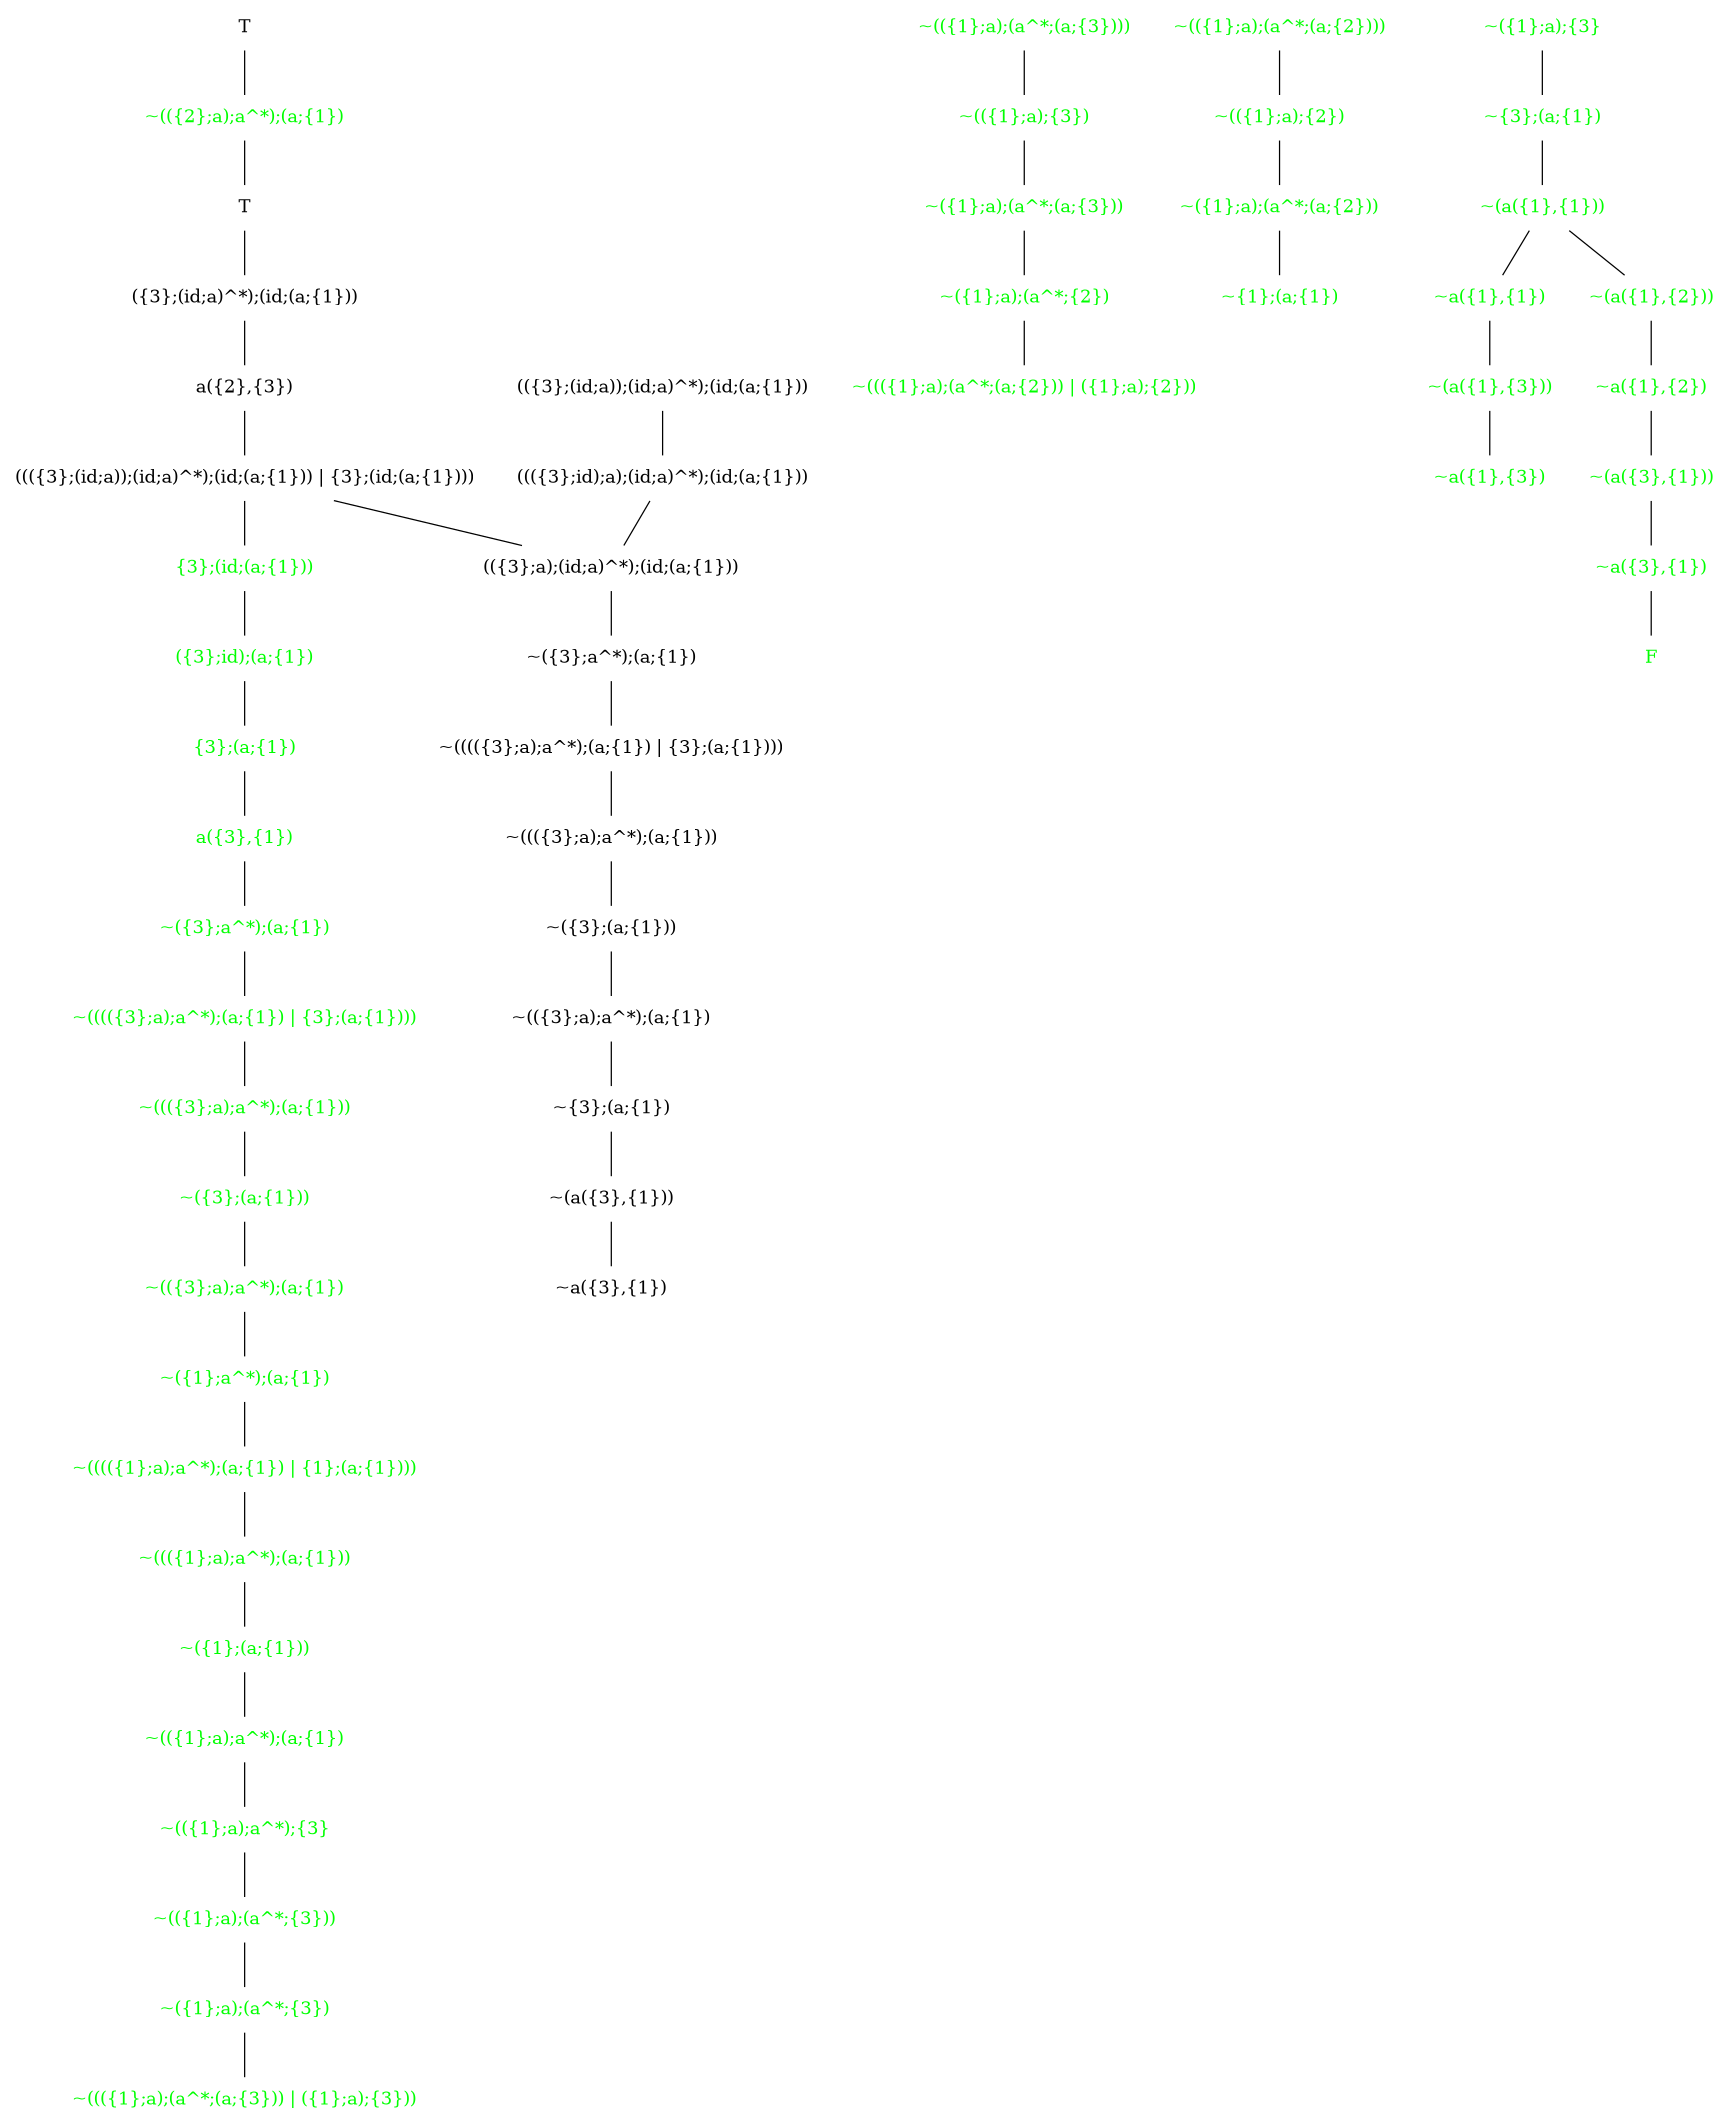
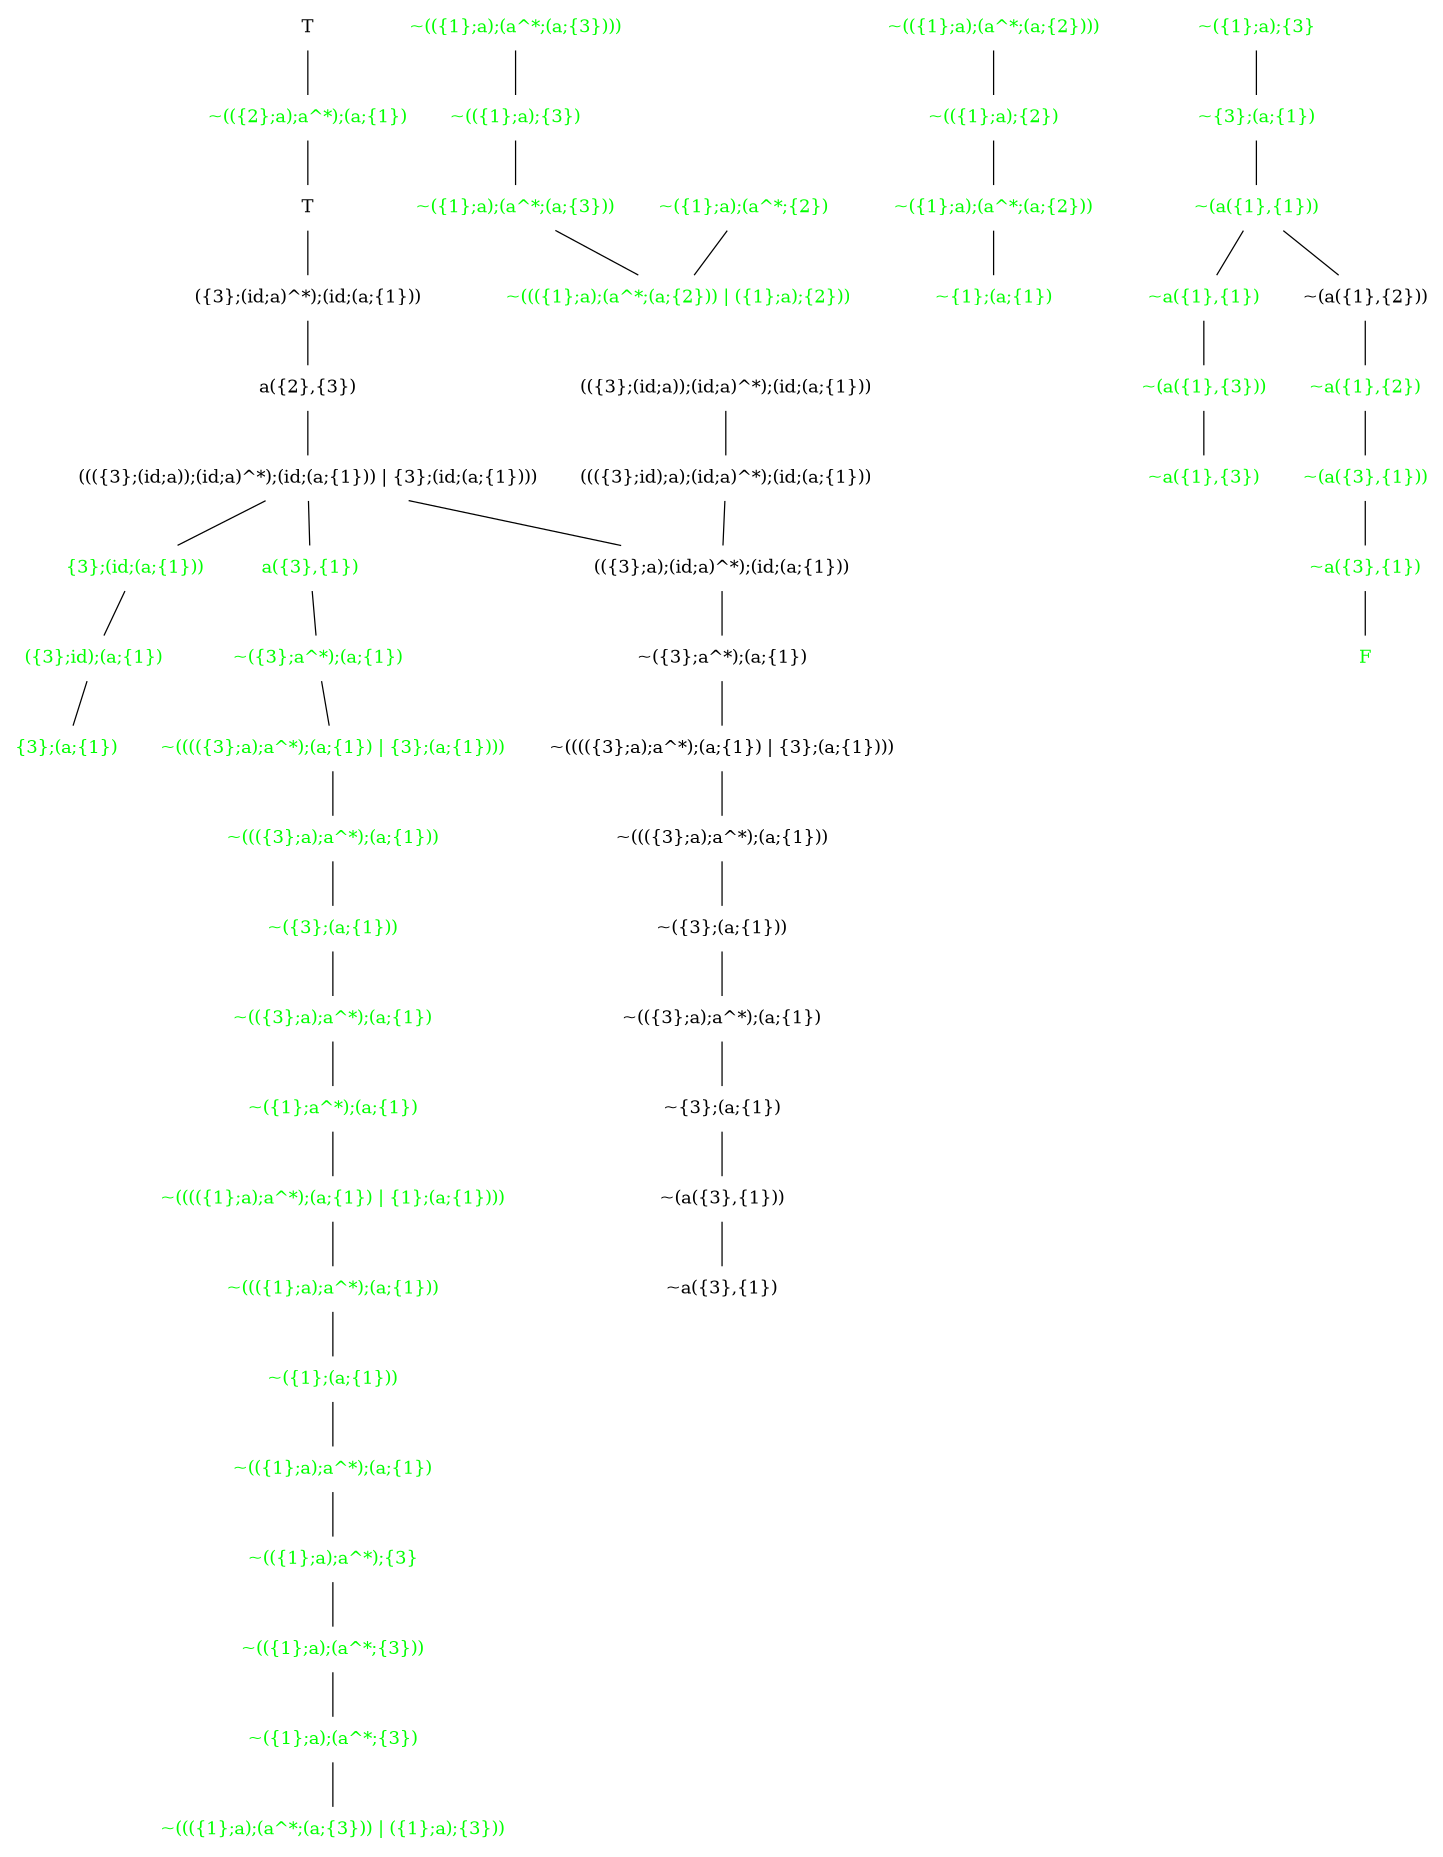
edge "~({1};a);(a^*;(a;{3}))" -- "~({1};a);(a^*;{2})": now "~({1};a);(a^*;(a;{3}))" -- "~((({1};a);(a^*;(a;{2})) | ({1};a);{2}))"
node "~(a({1},{2}))": fontcolor green -> black
edge "{3};(a;{1})" -- "a({3},{1})": now "((({3};(id;a));(id;a)^*);(id;(a;{1})) | {3};(id;(a;{1})))" -- "a({3},{1})"
